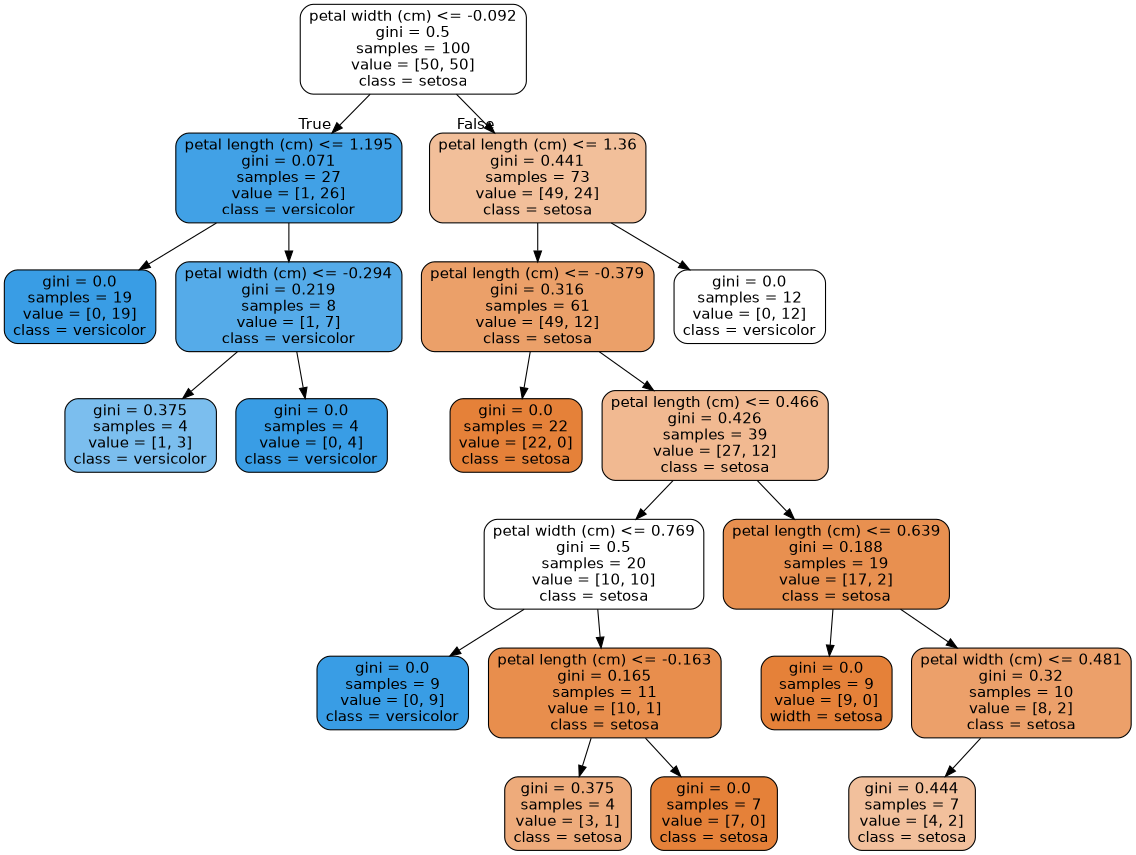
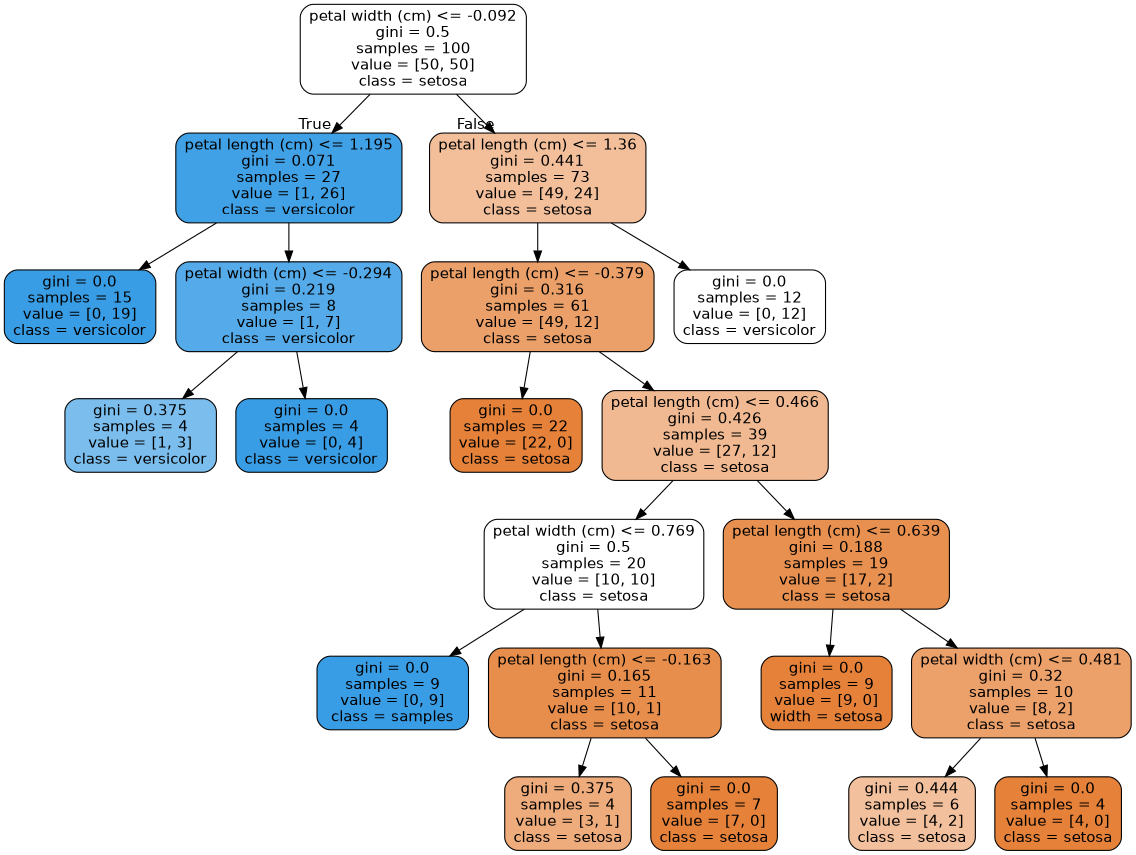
node "gini = 0.0 samples = 19 value = [0, 19] class = versicolor": label "gini = 0.0 samples = 19 value = [0, 19] class = versicolor" -> "gini = 0.0 samples = 15 value = [0, 19] class = versicolor"
node "gini = 0.0 samples = 9 value = [0, 9] class = versicolor": label "gini = 0.0 samples = 9 value = [0, 9] class = versicolor" -> "gini = 0.0 samples = 9 value = [0, 9] class = samples"
node "gini = 0.444 samples = 7 value = [4, 2] class = setosa": label "gini = 0.444 samples = 7 value = [4, 2] class = setosa" -> "gini = 0.444 samples = 6 value = [4, 2] class = setosa"
node "gini = 0.0 samples = 4 value = [4, 0] class = setosa": added
